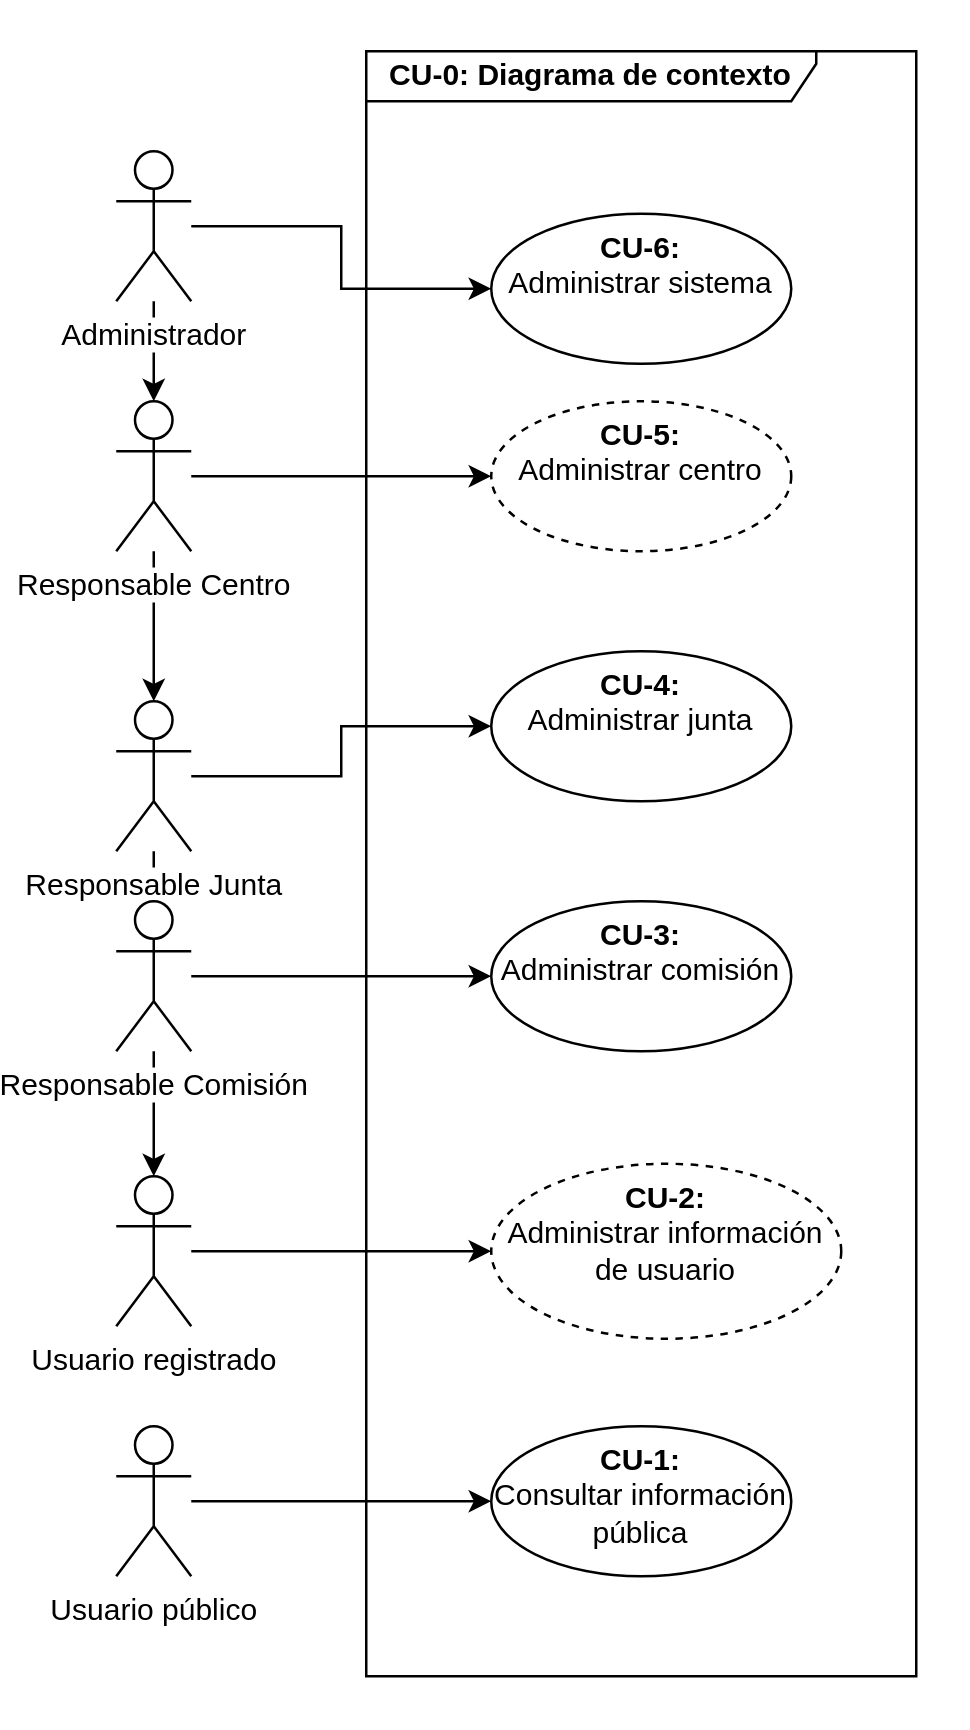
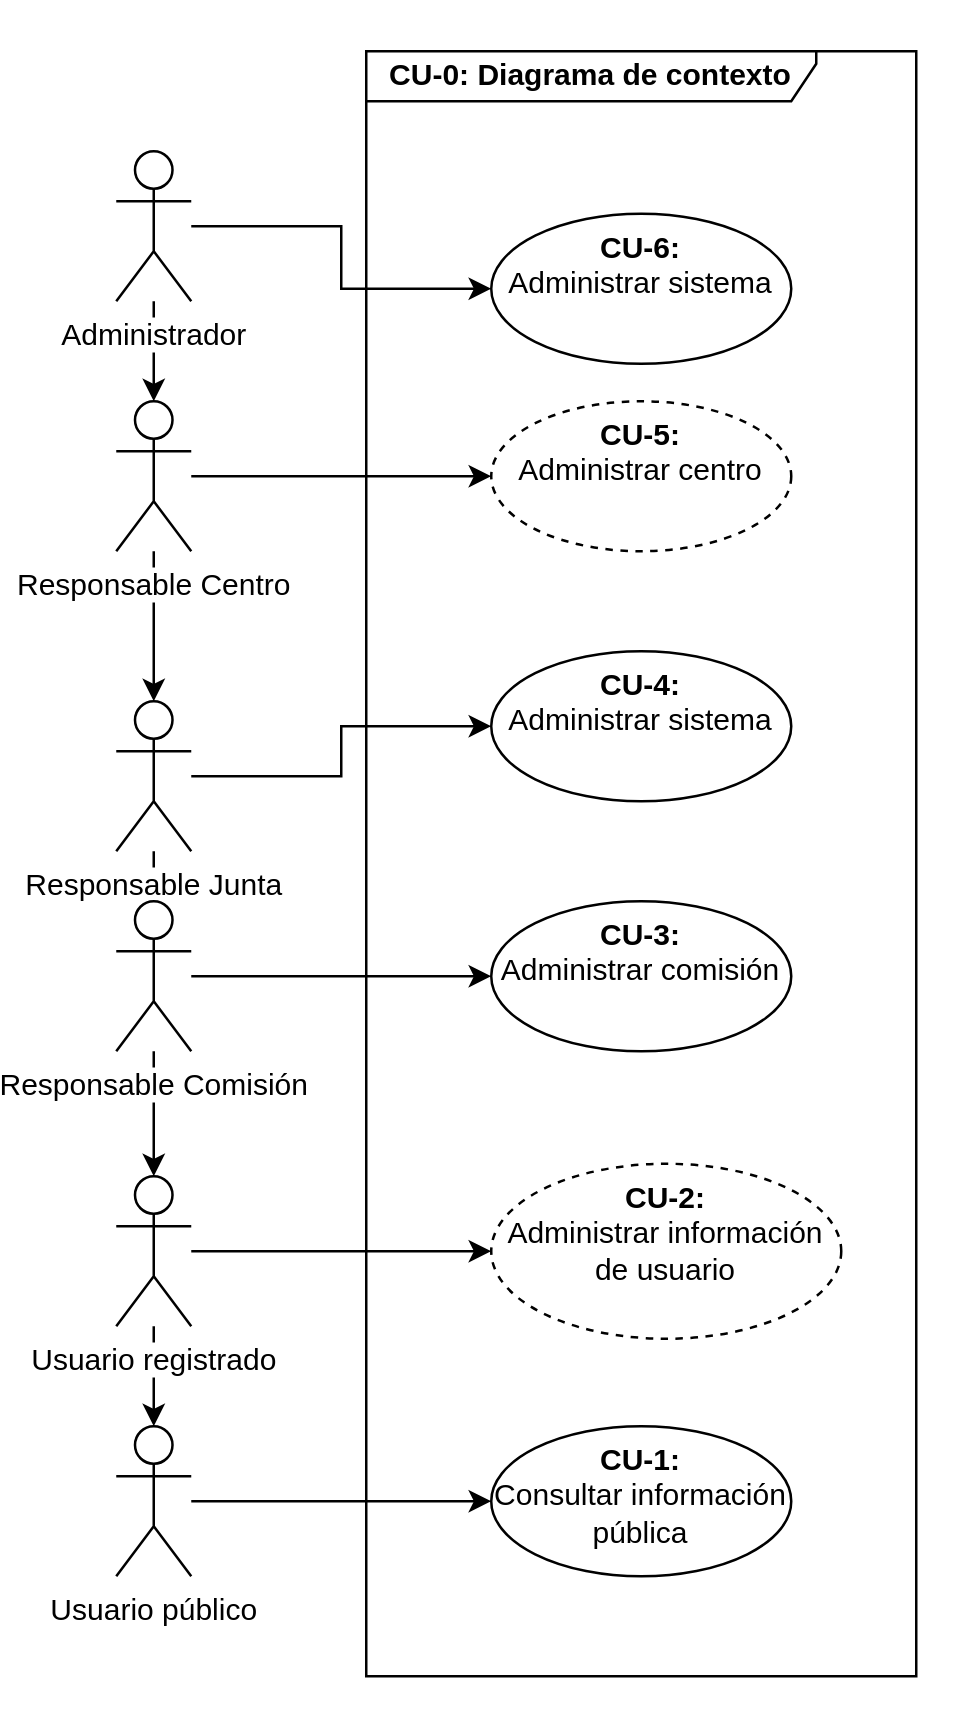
node "CU-4: Administrar junta": label "CU-4: Administrar junta" -> "CU-4: Administrar sistema"
edge "Usuario registrado" -> "Usuario público": added
